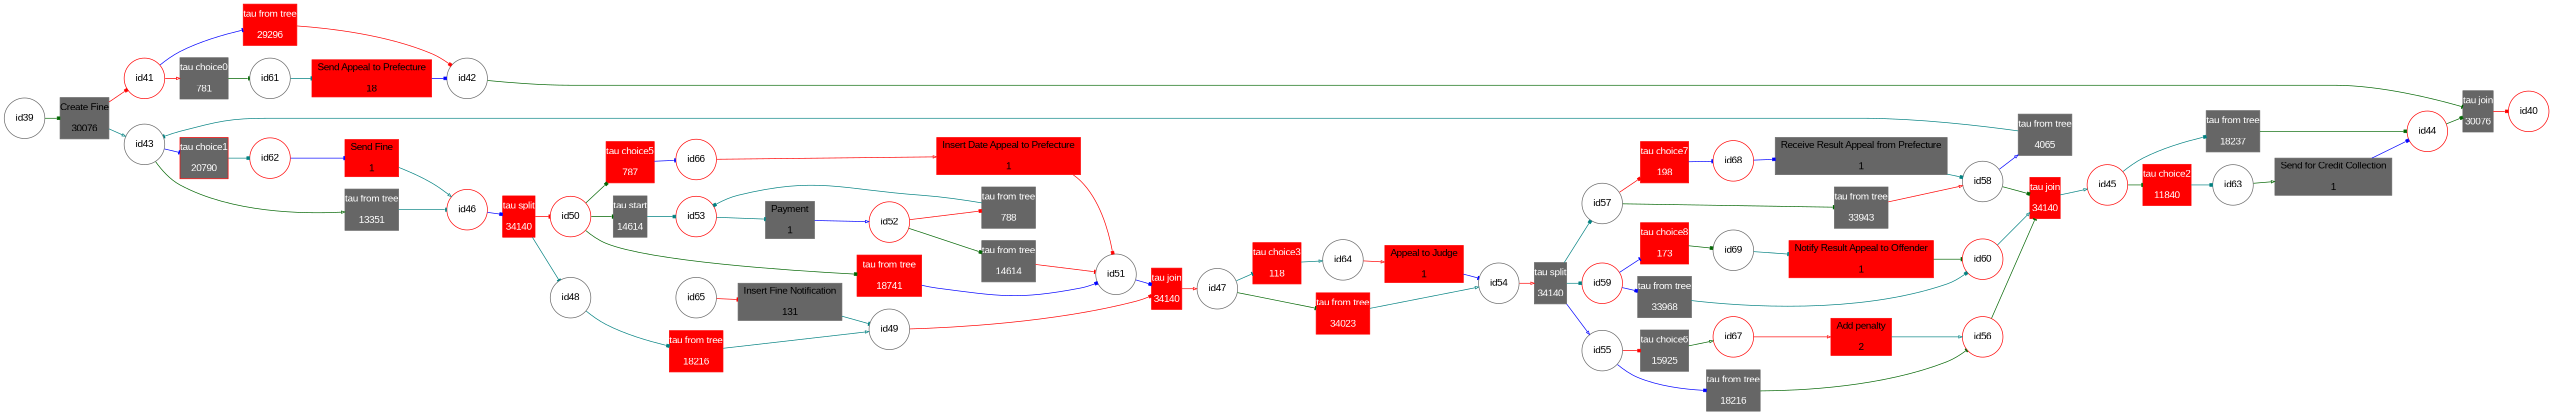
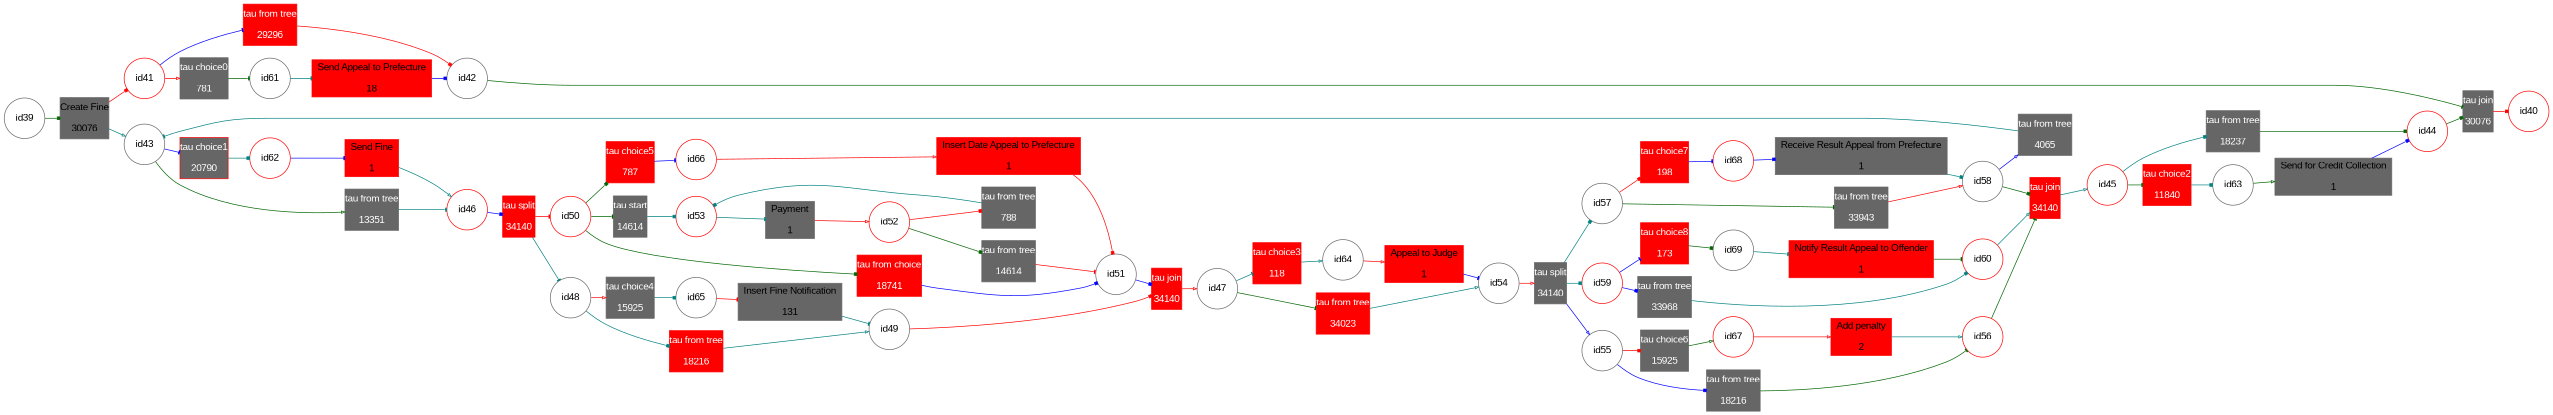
edge "Payment 1" -> "id52": color blue -> red
node "tau from tree 18741": label "tau from tree 18741" -> "tau from choice 18741"
node "tau choice4 15925": added
